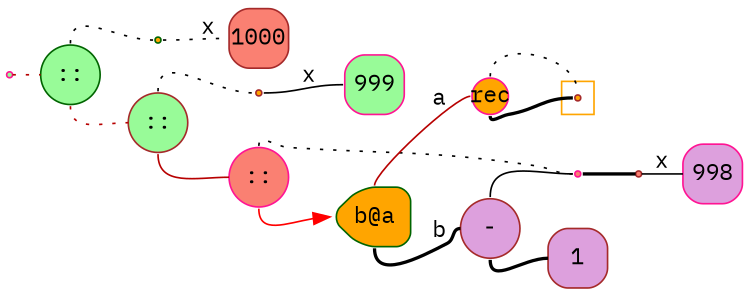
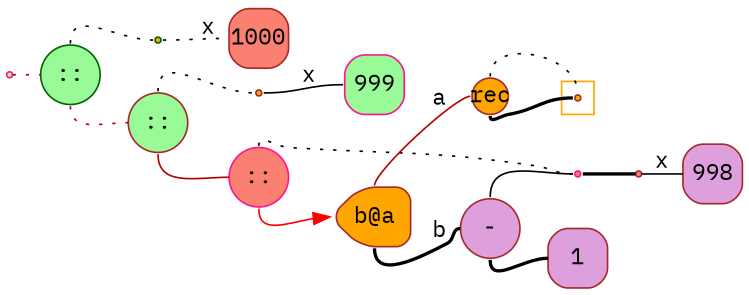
node "rec": color deeppink -> brown
node "998": color deeppink -> brown
node "b@a": color darkgreen -> brown
